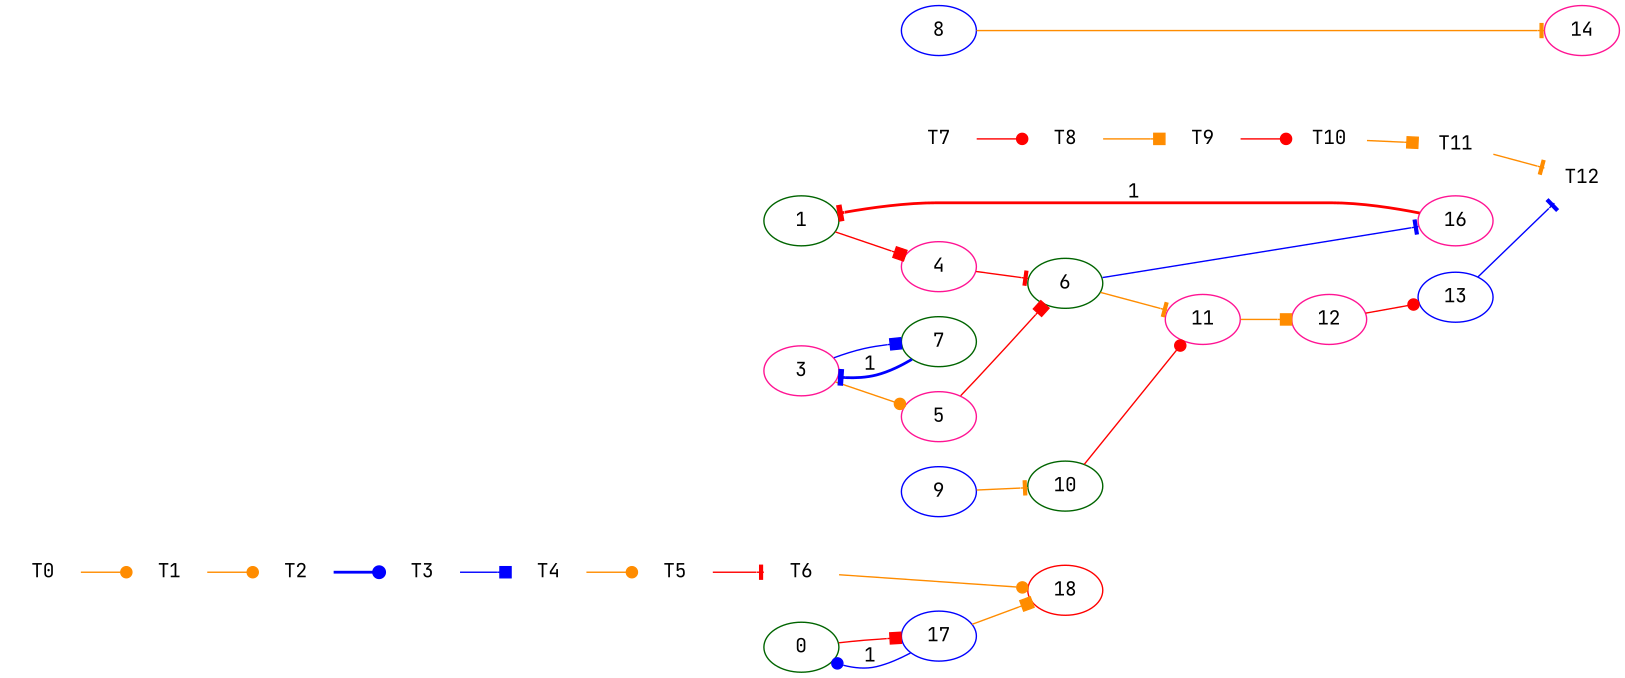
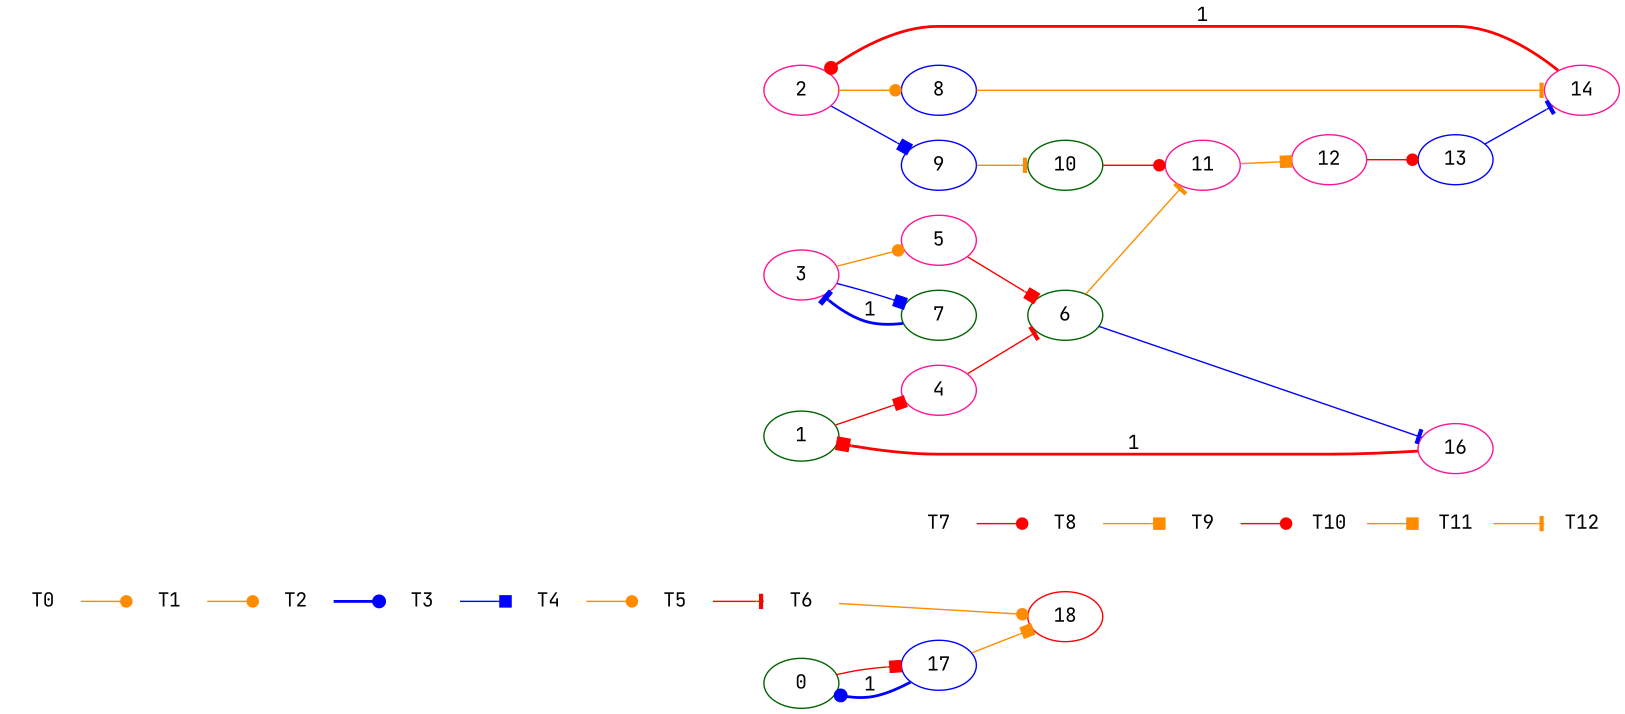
node "2": added
edge "16" -> "1": arrowhead tee -> box
edge "13" -> "T12": now "13" -> "14"
edge "17" -> "0": style solid -> bold
